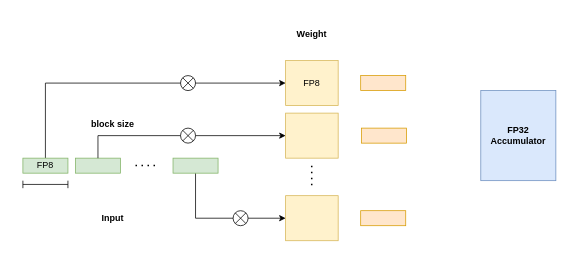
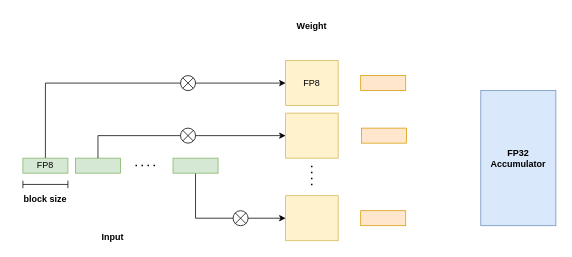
node "Weight": moved (312, 34) -> (312, 27)
node "block size": moved (113, 124) -> (45, 199)
node "FP32 Accumulator": size 75x90 -> 75x135
node "Input": moved (113, 218) -> (113, 237)
